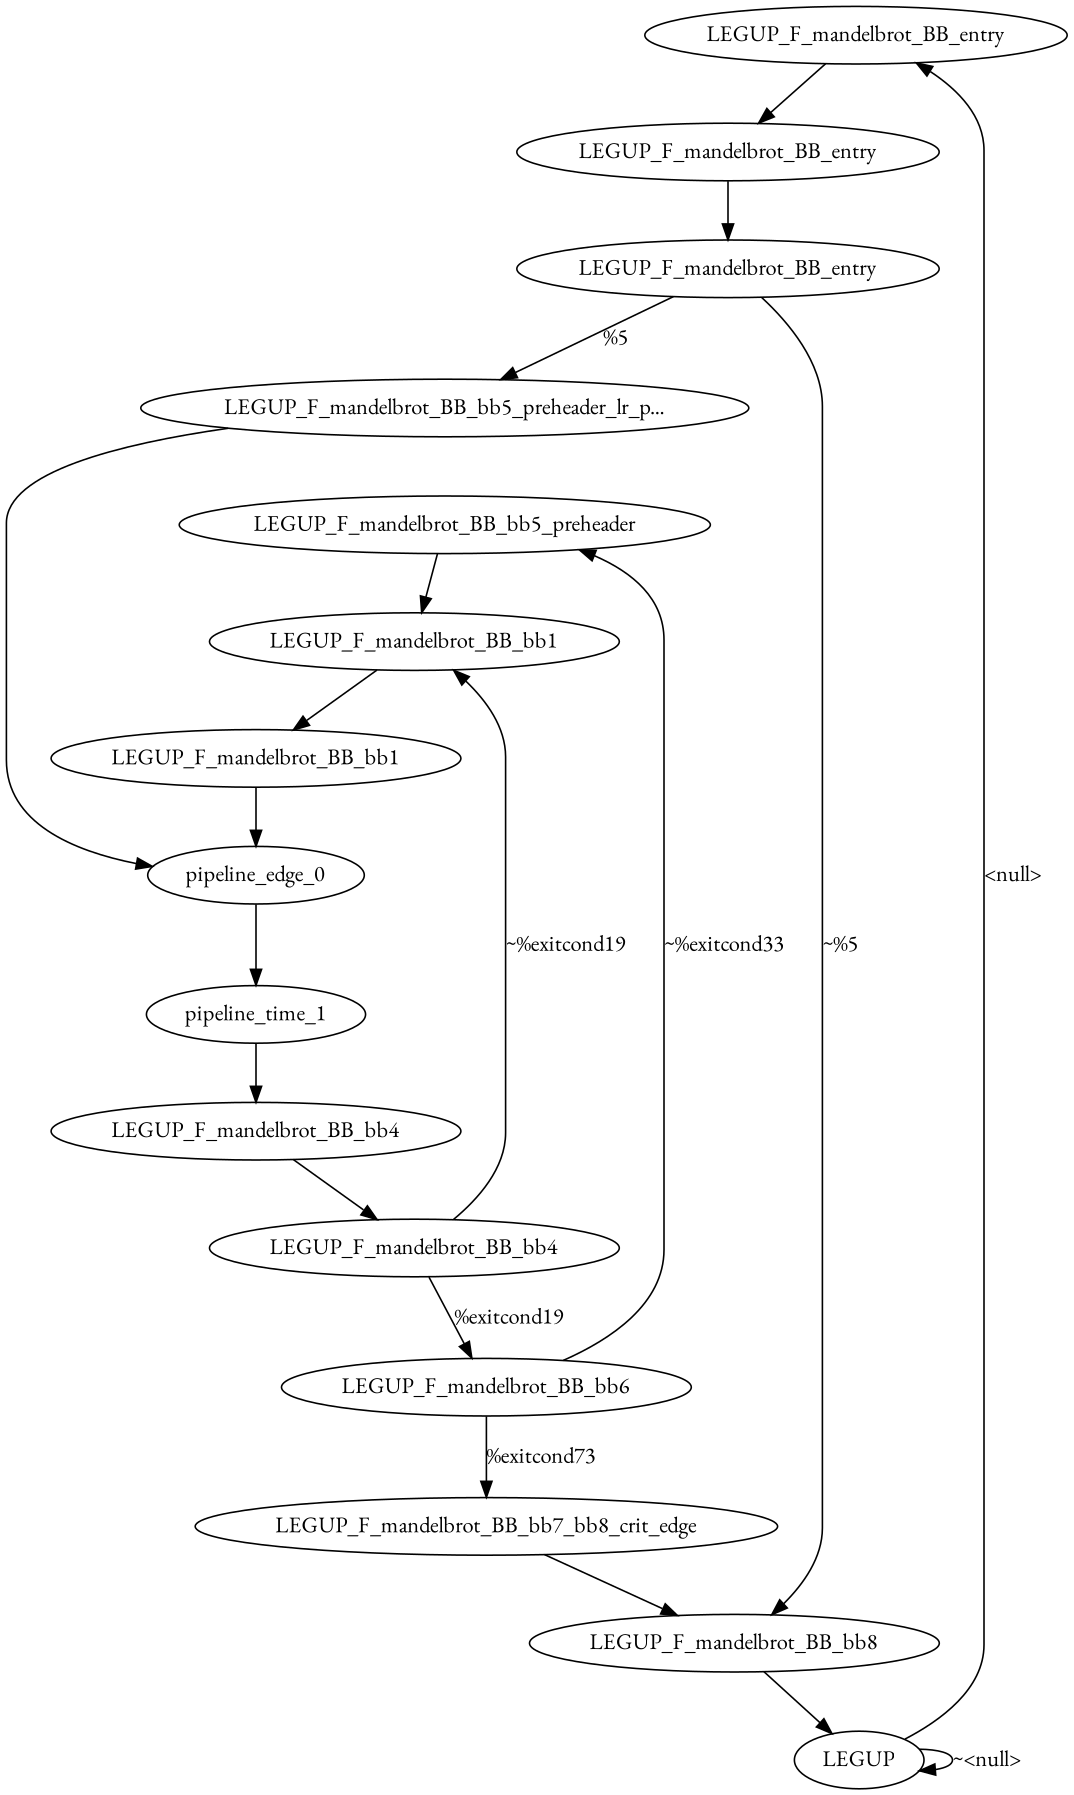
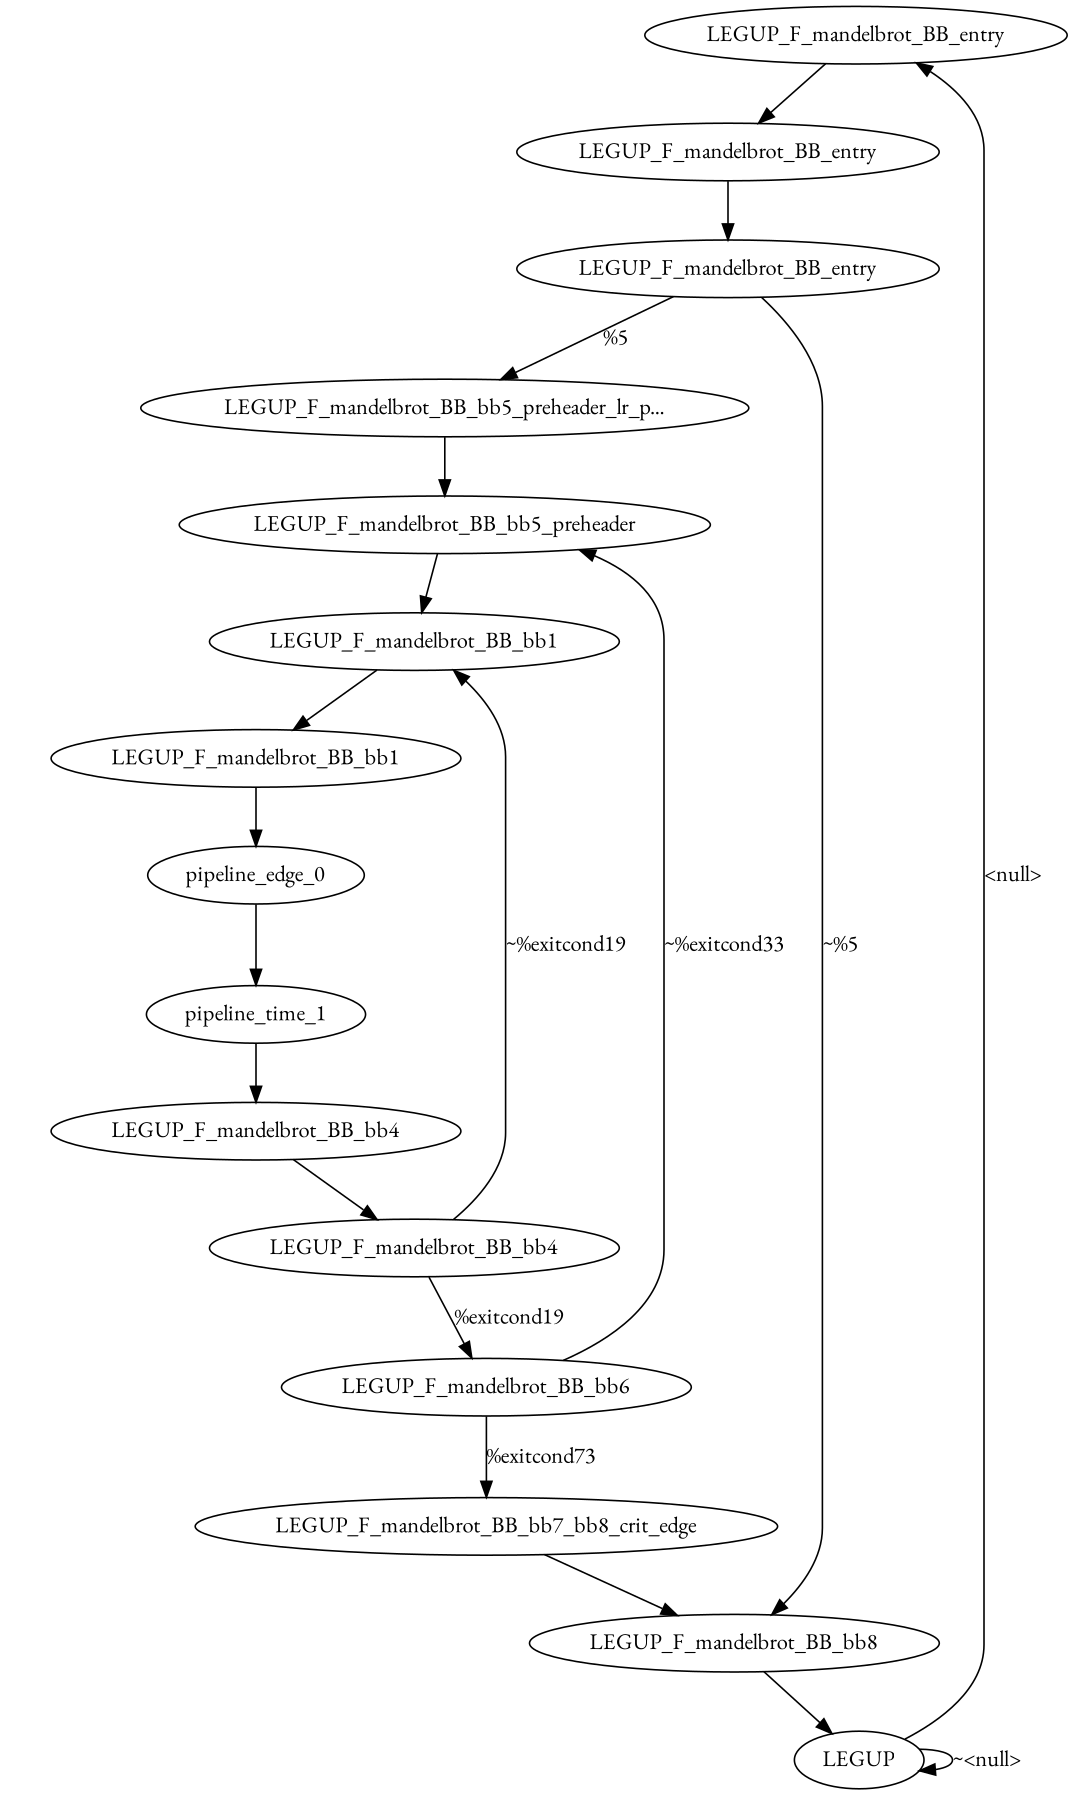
edge "LEGUP_F_mandelbrot_BB_bb5_preheader_lr_p..." -> "pipeline_edge_0": now "LEGUP_F_mandelbrot_BB_bb5_preheader_lr_p..." -> "LEGUP_F_mandelbrot_BB_bb5_preheader"
